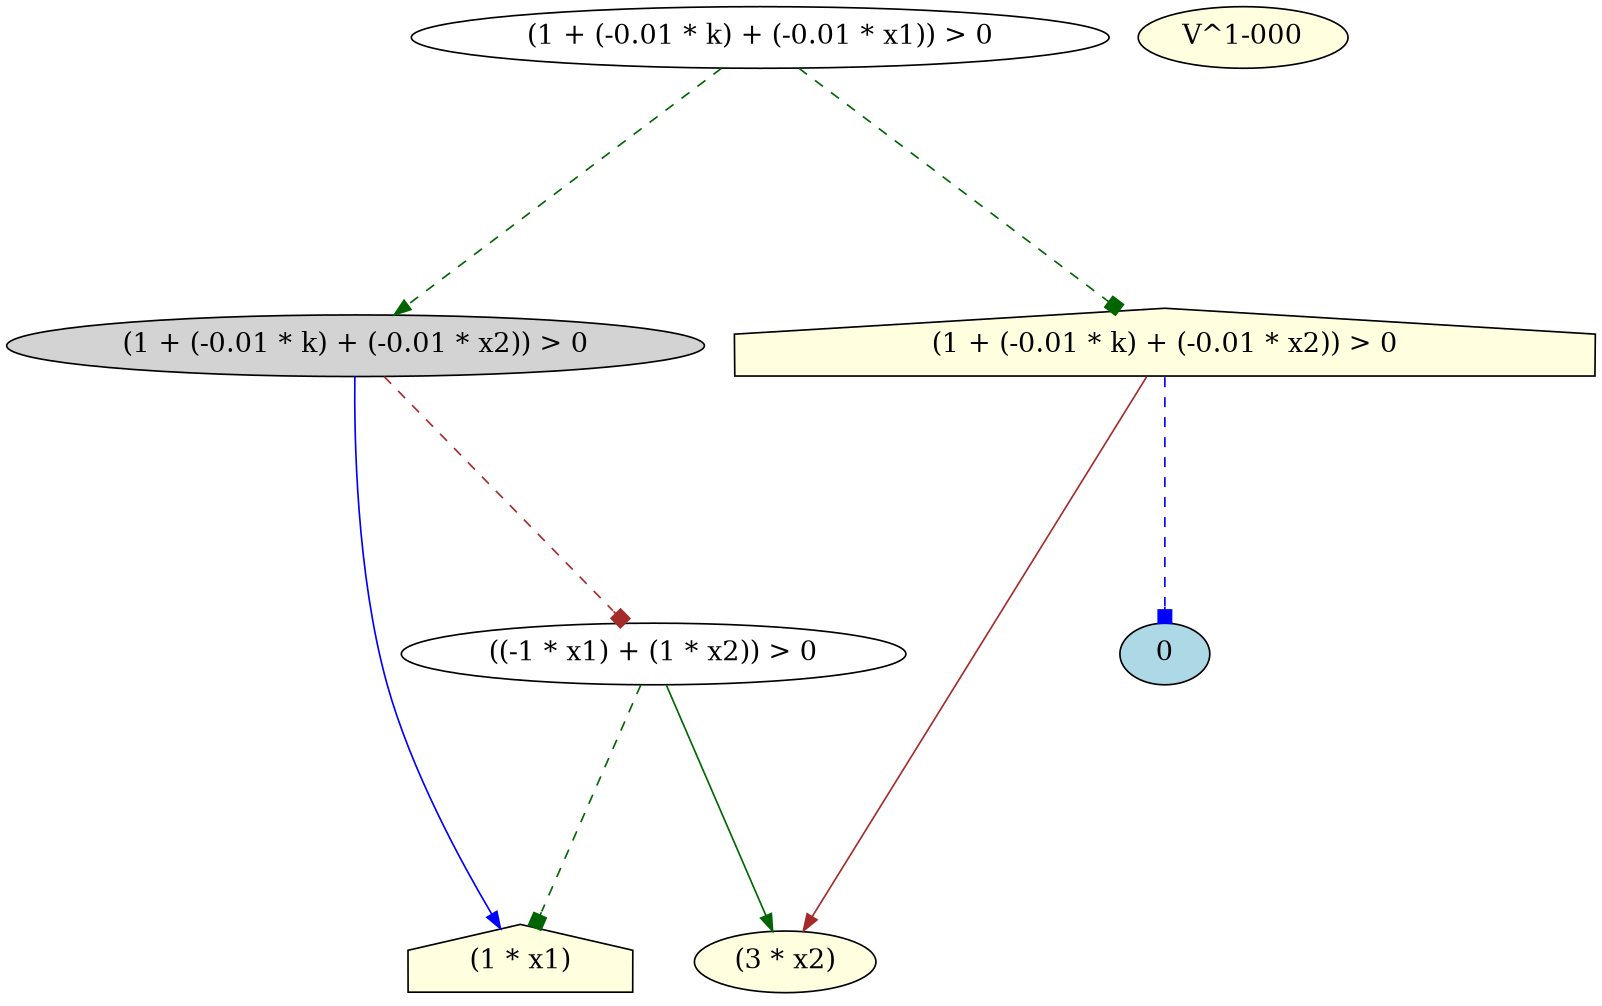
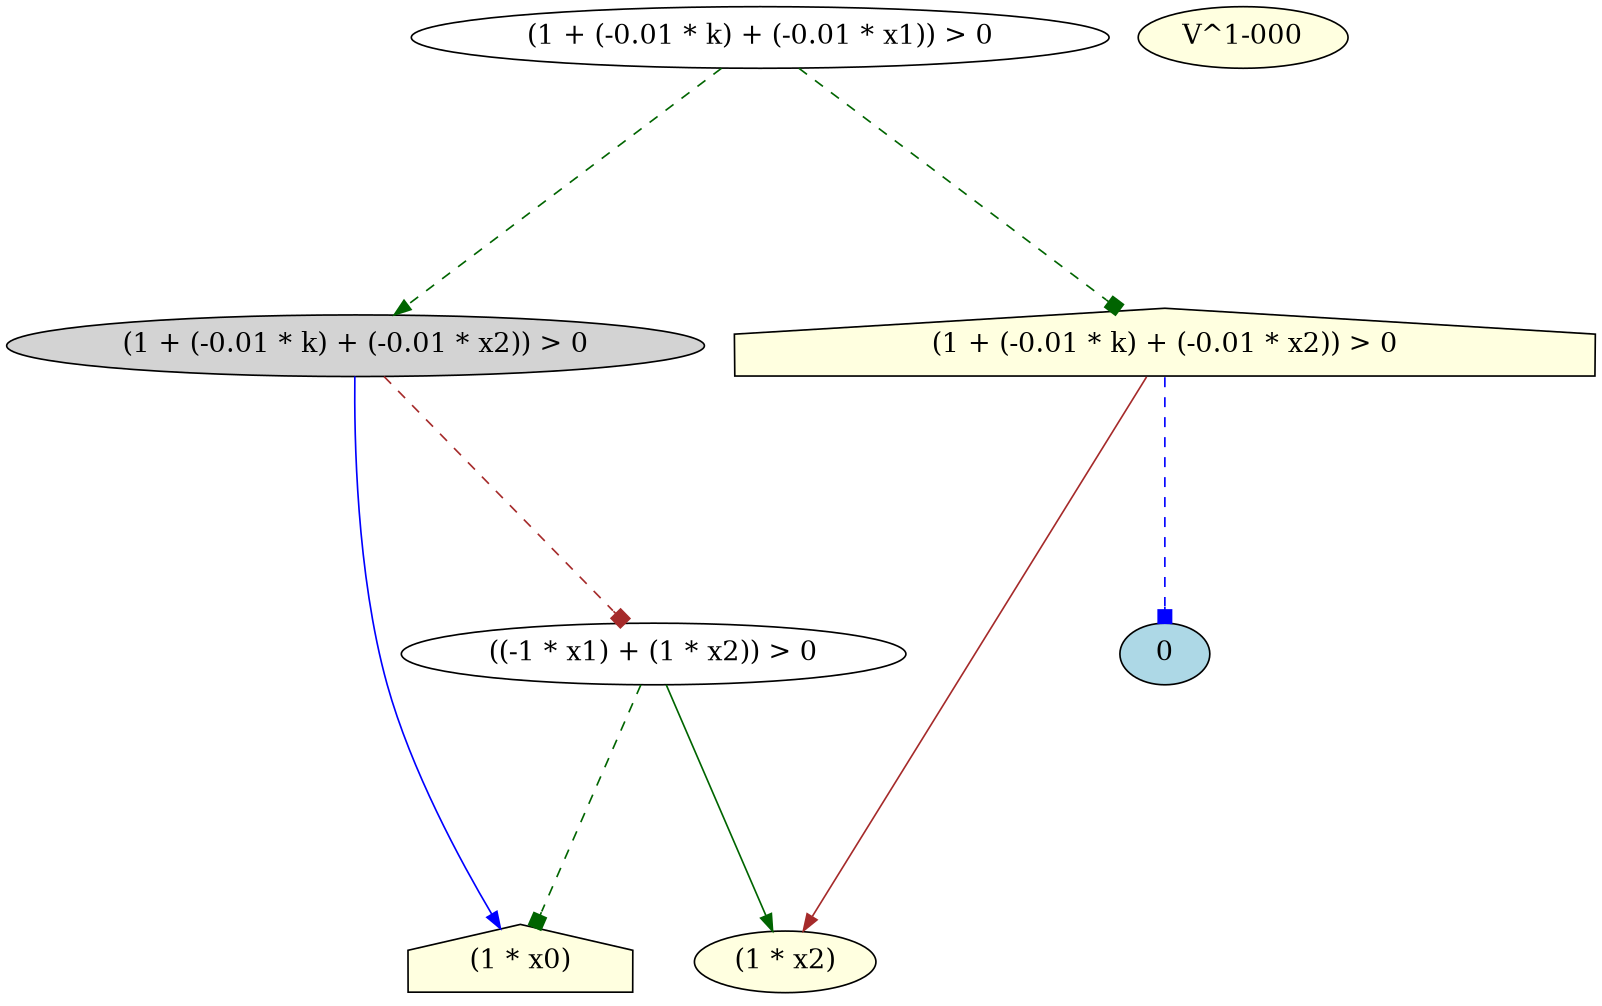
node "(1 * x1)": label "(1 * x1)" -> "(1 * x0)"
node "(3 * x2)": label "(3 * x2)" -> "(1 * x2)"
